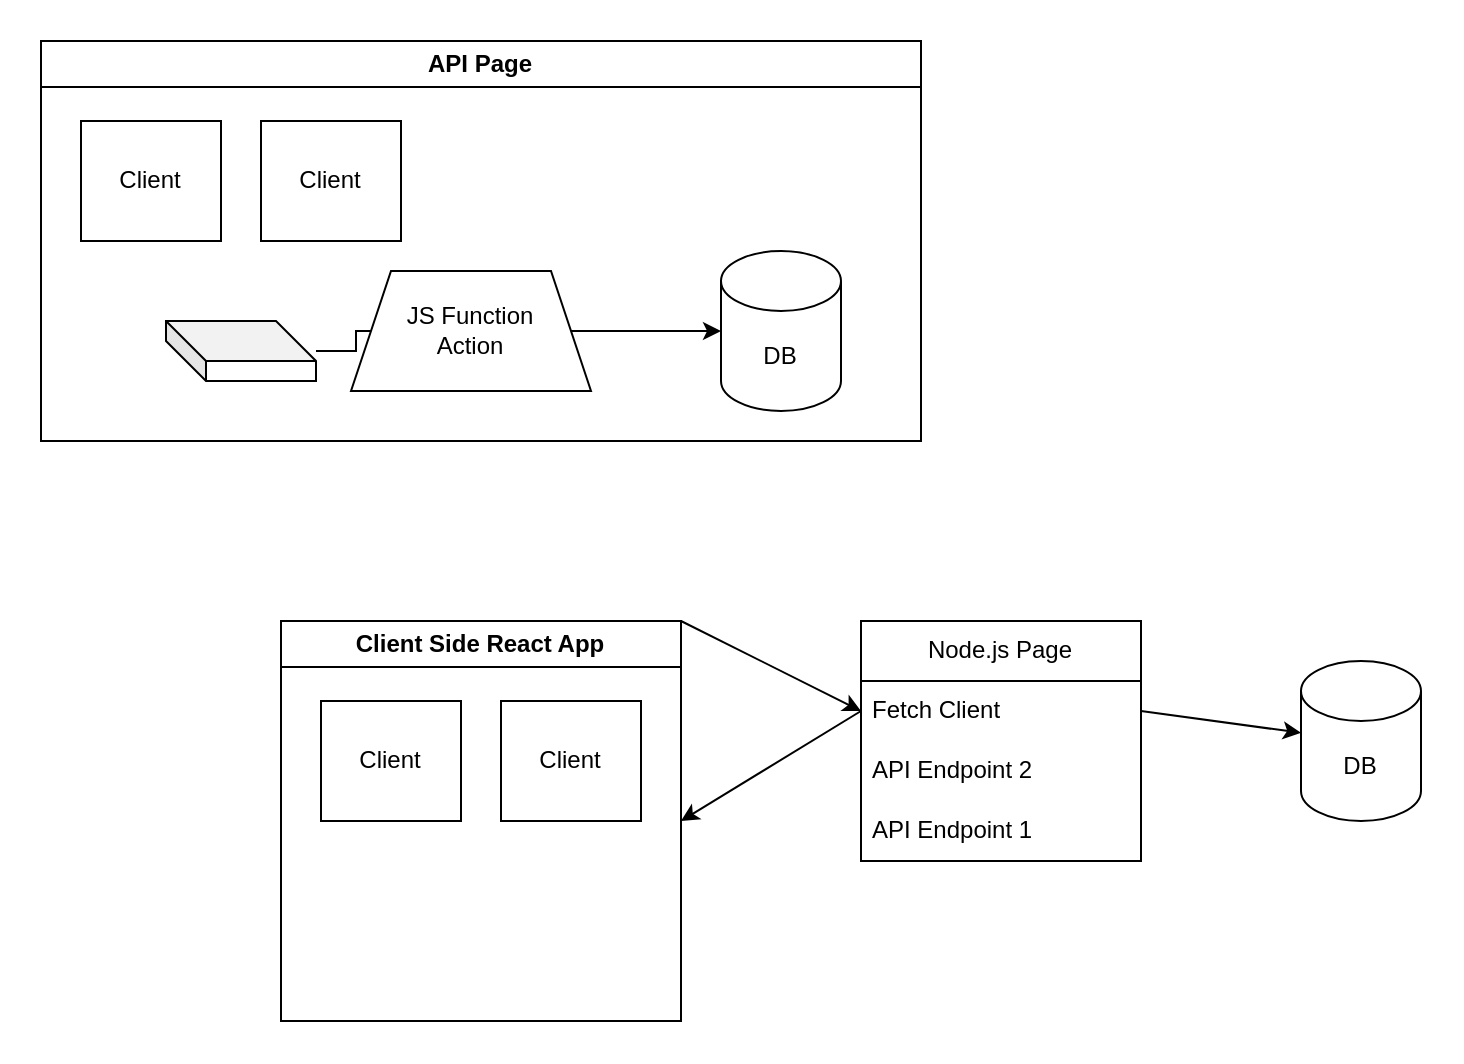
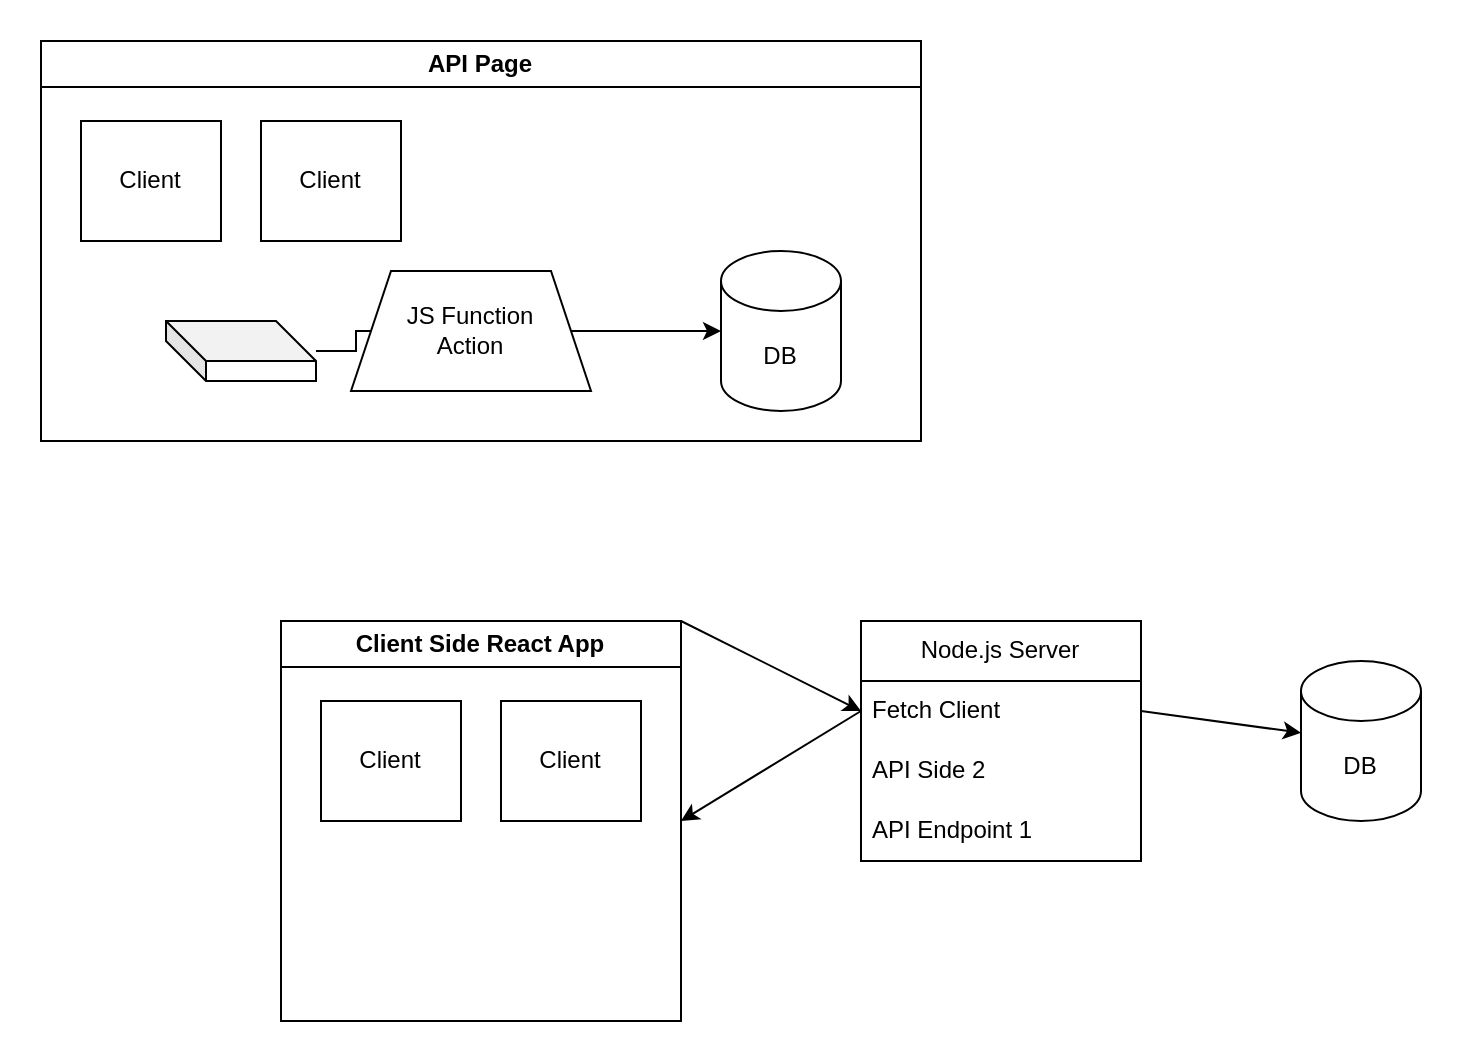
node "Node.js Page": label "Node.js Page" -> "Node.js Server"
node "API Endpoint 2": label "API Endpoint 2" -> "API Side 2"
